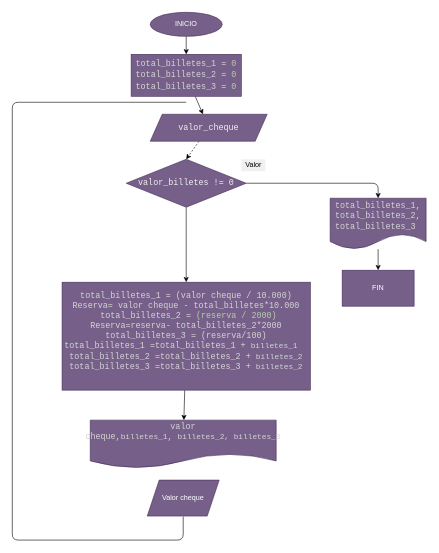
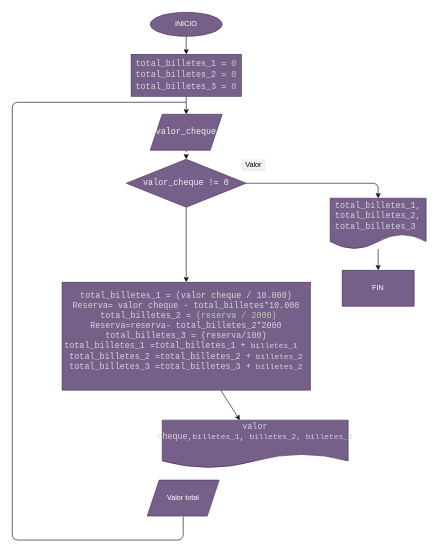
node "valor_cheque": size 117x27 -> 72x36
node "valor_billetes != 0": label "valor_billetes != 0" -> "valor_cheque != 0"
node "valor cheque,billetes_1, billetes_2, billetes_3": moved (183, 444) -> (255, 444)
node "Valor cheque": label "Valor cheque" -> "Valor total"
